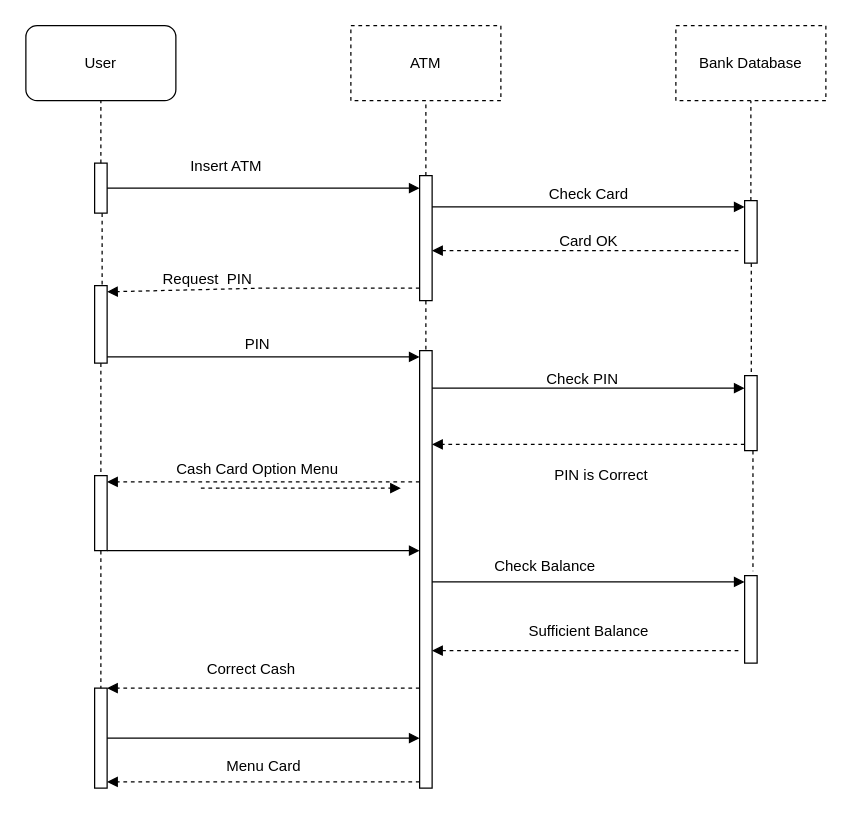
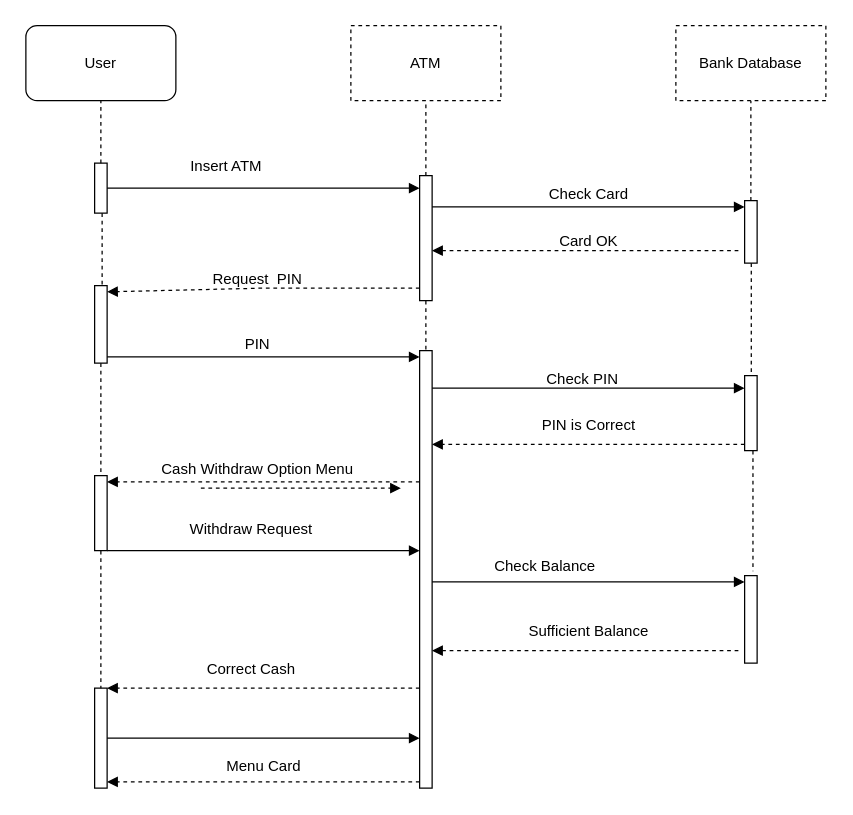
node "Request PIN": moved (207, 279) -> (257, 279)
node "Cash Card Option Menu": label "Cash Card Option Menu" -> "Cash Withdraw Option Menu"
node "PIN is Correct": moved (601, 476) -> (588, 426)
node "Withdraw Request": added
